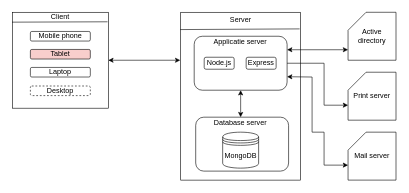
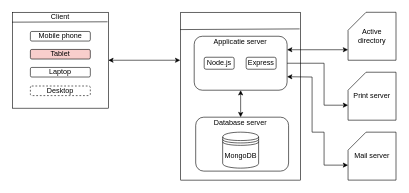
node "Server": removed
